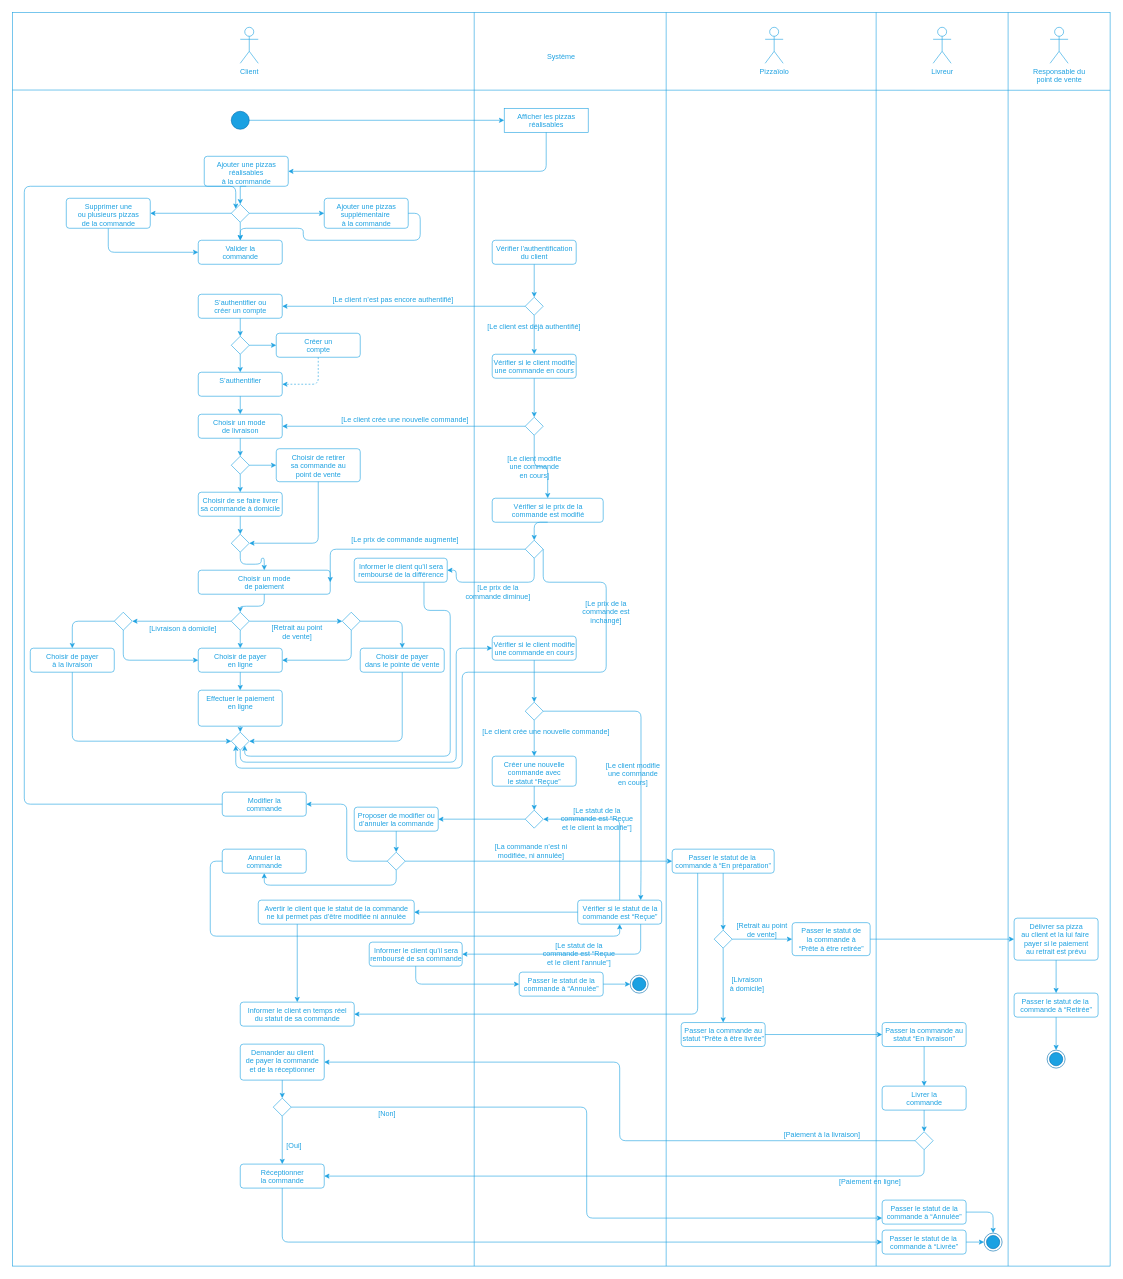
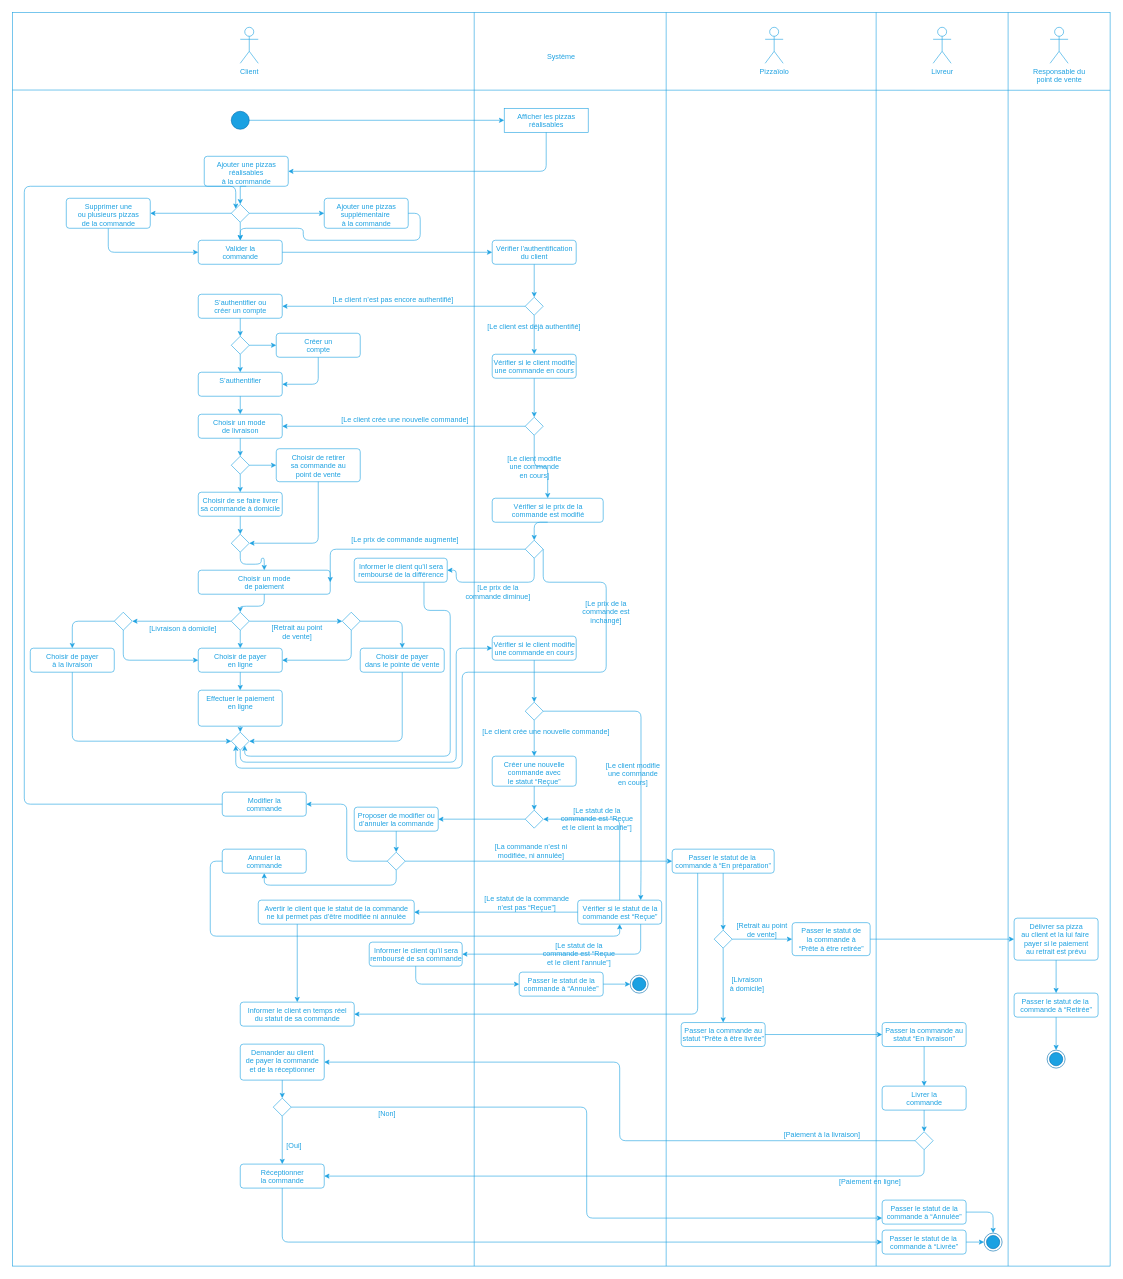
edge "Valider la commande" -> "Vérifier l’authentification du client": added
edge "Créer un compte" -> "S’authentifier": style dashed -> solid
node "[Le statut de la commande n'est pas “Reçue”]": added
